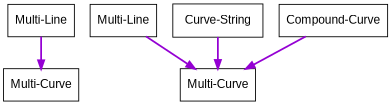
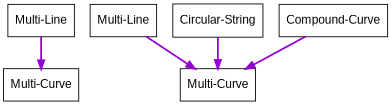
node "Curve-String": label "Curve-String" -> "Circular-String"
